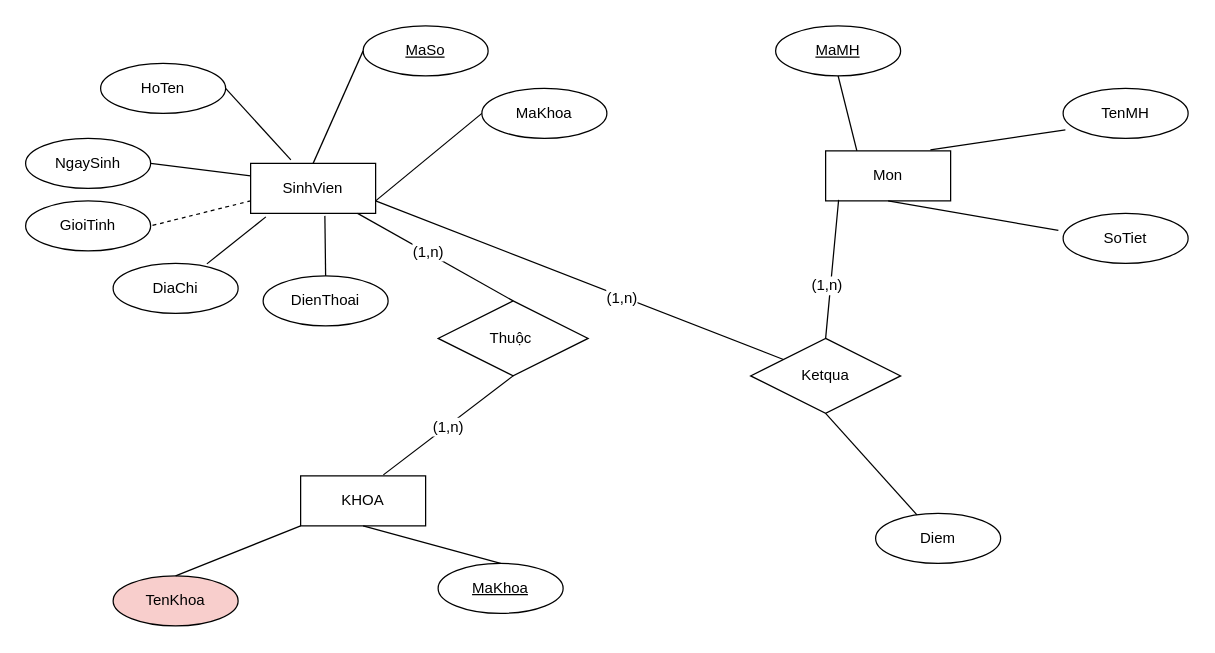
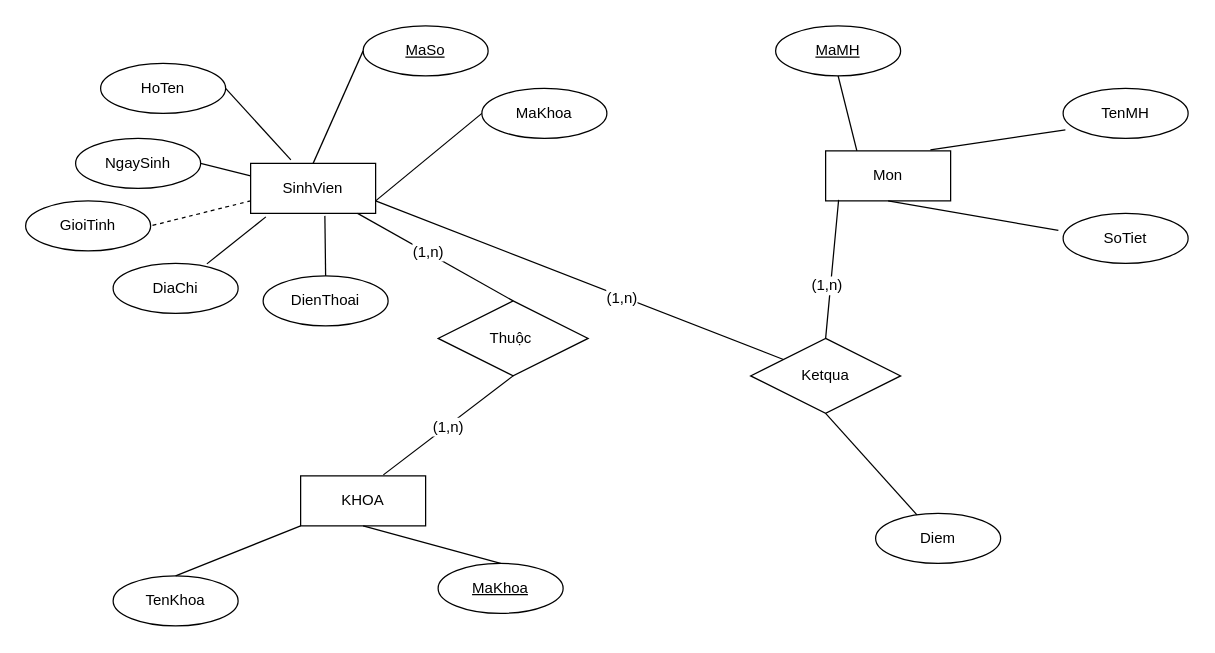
node "NgaySinh": moved (88, 163) -> (138, 163)
node "TenKhoa": fillcolor #f8cecc -> #ffffff
